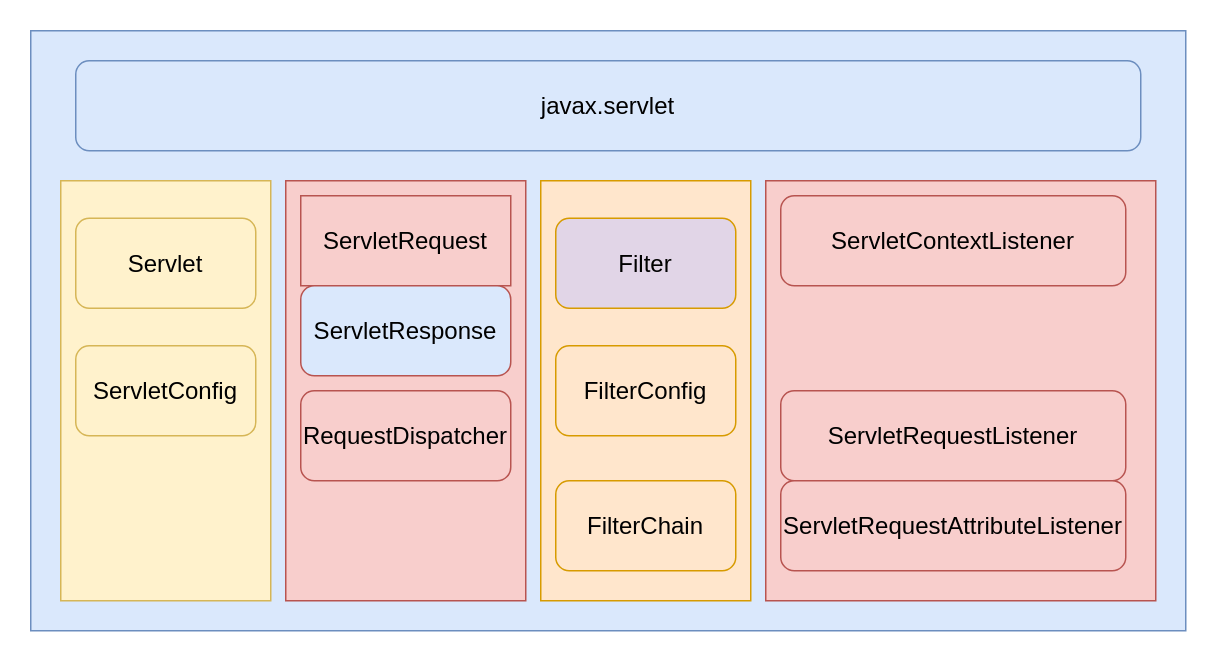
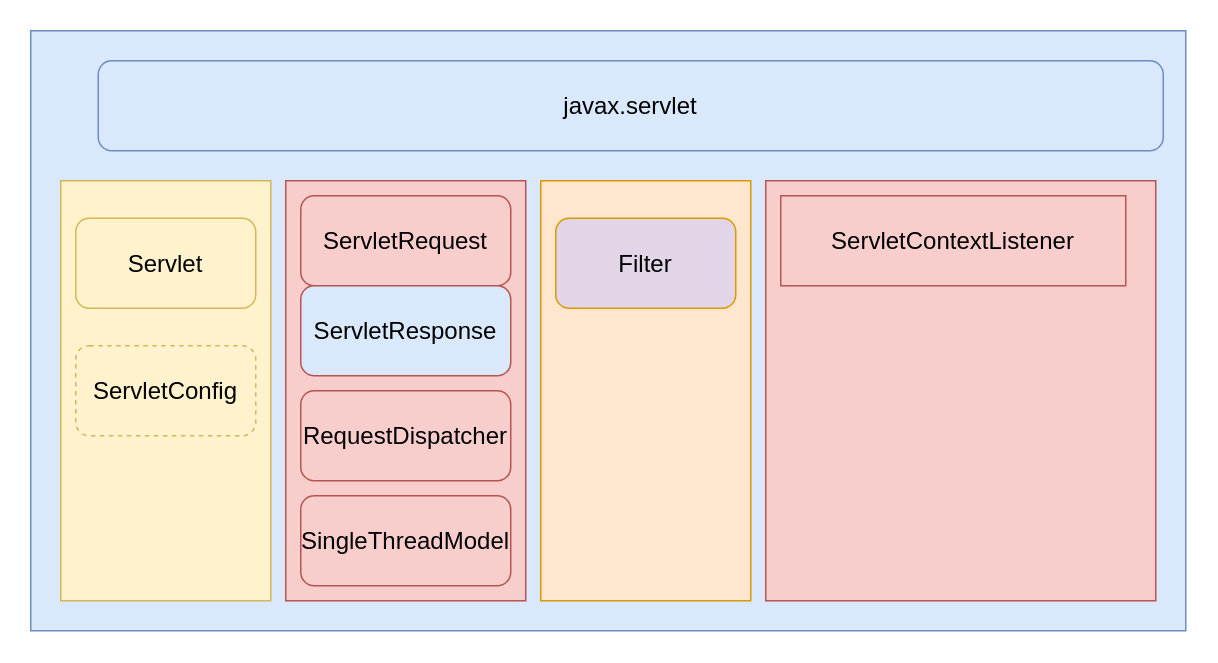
node "javax.servlet": moved (608, 106) -> (631, 106)
node "ServletRequest": shape rectangle -> rounded rectangle
node "ServletContextListener": shape rounded rectangle -> rectangle
node "ServletConfig": style solid -> dashed
node "FilterConfig": removed
node "ServletRequestListener": removed
node "FilterChain": removed
node "ServletRequestAttributeListener": removed
node "SingleThreadModel": added
